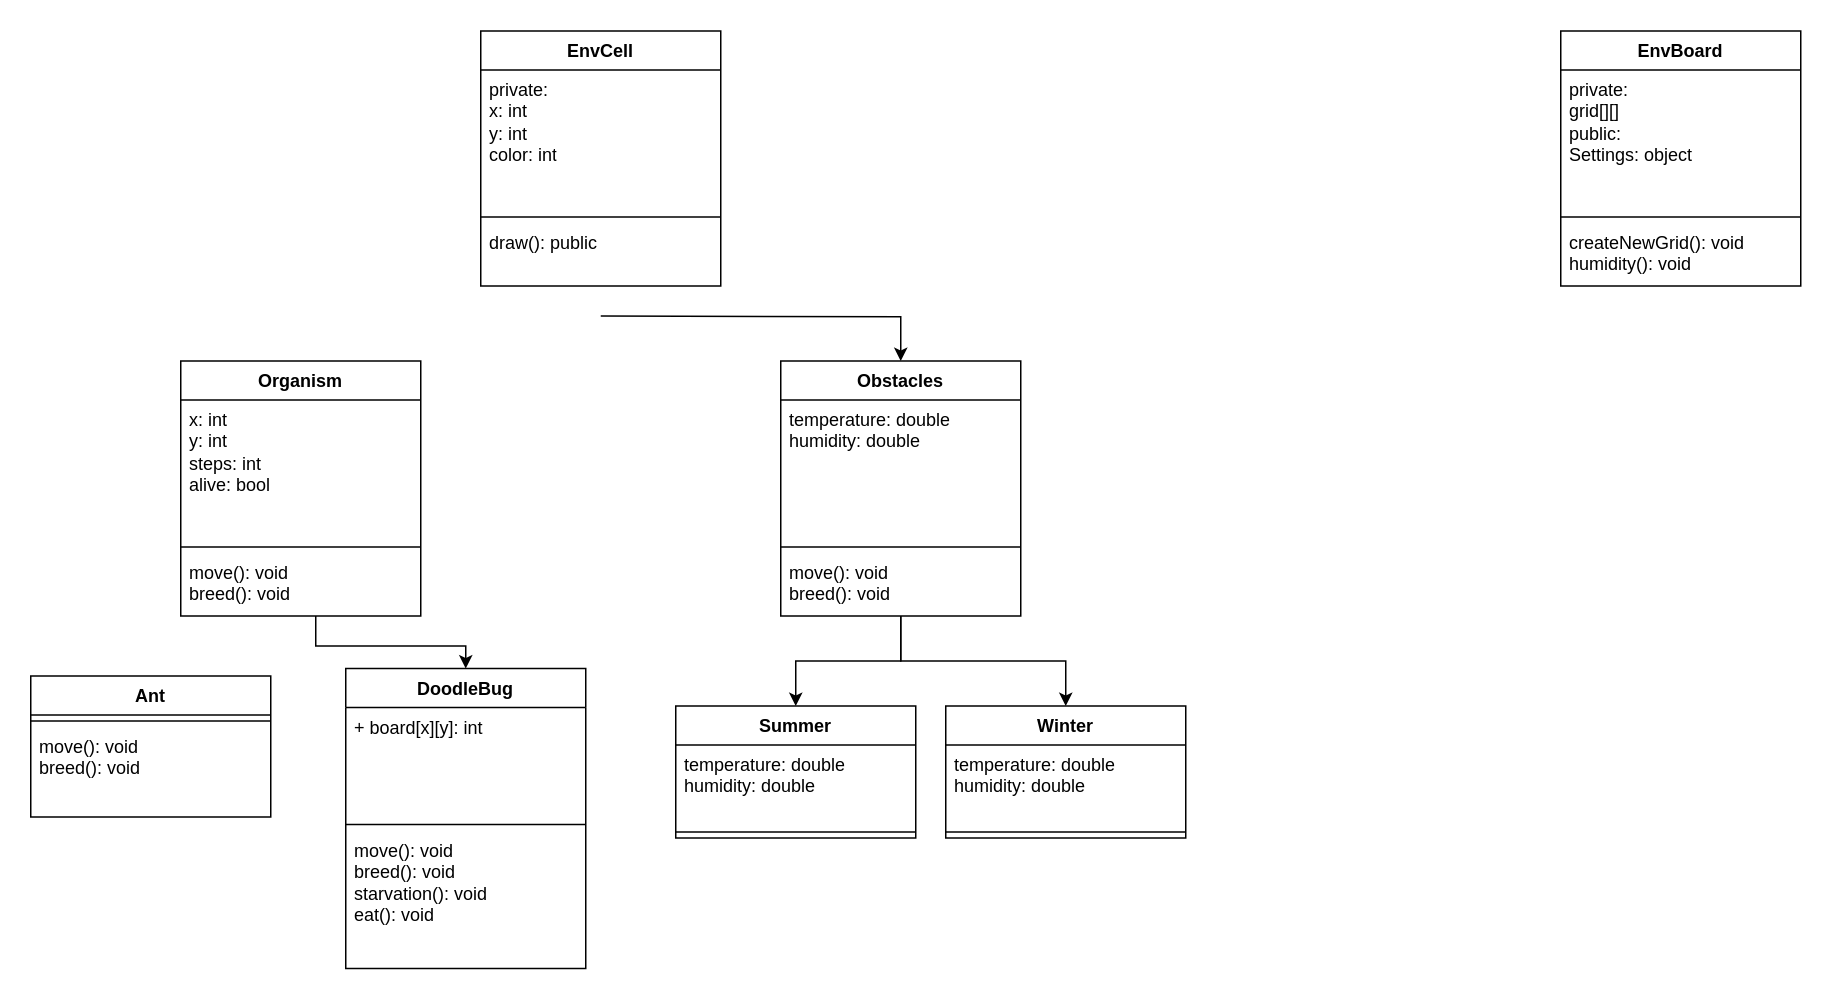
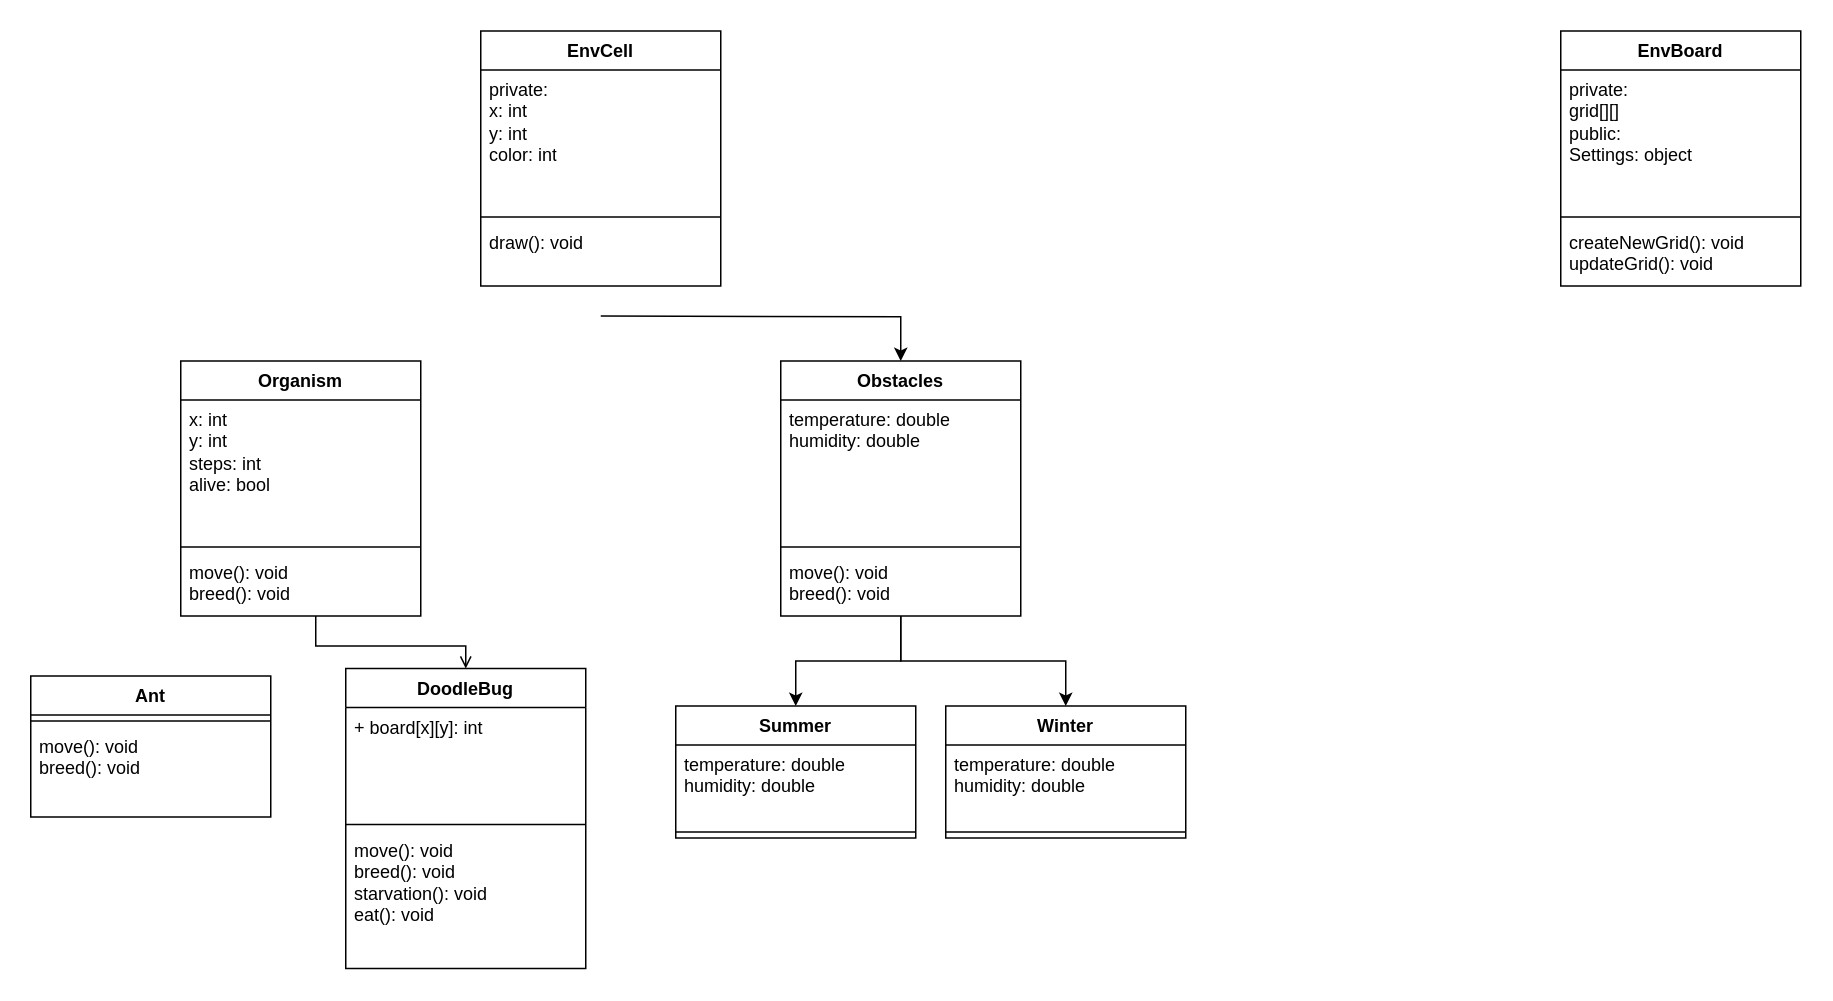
node "draw(): public": label "draw(): public" -> "draw(): void"
node "createNewGrid(): void humidity(): void": label "createNewGrid(): void humidity(): void" -> "createNewGrid(): void updateGrid(): void"
edge "Organism" -> "DoodleBug": arrowhead classic -> open
